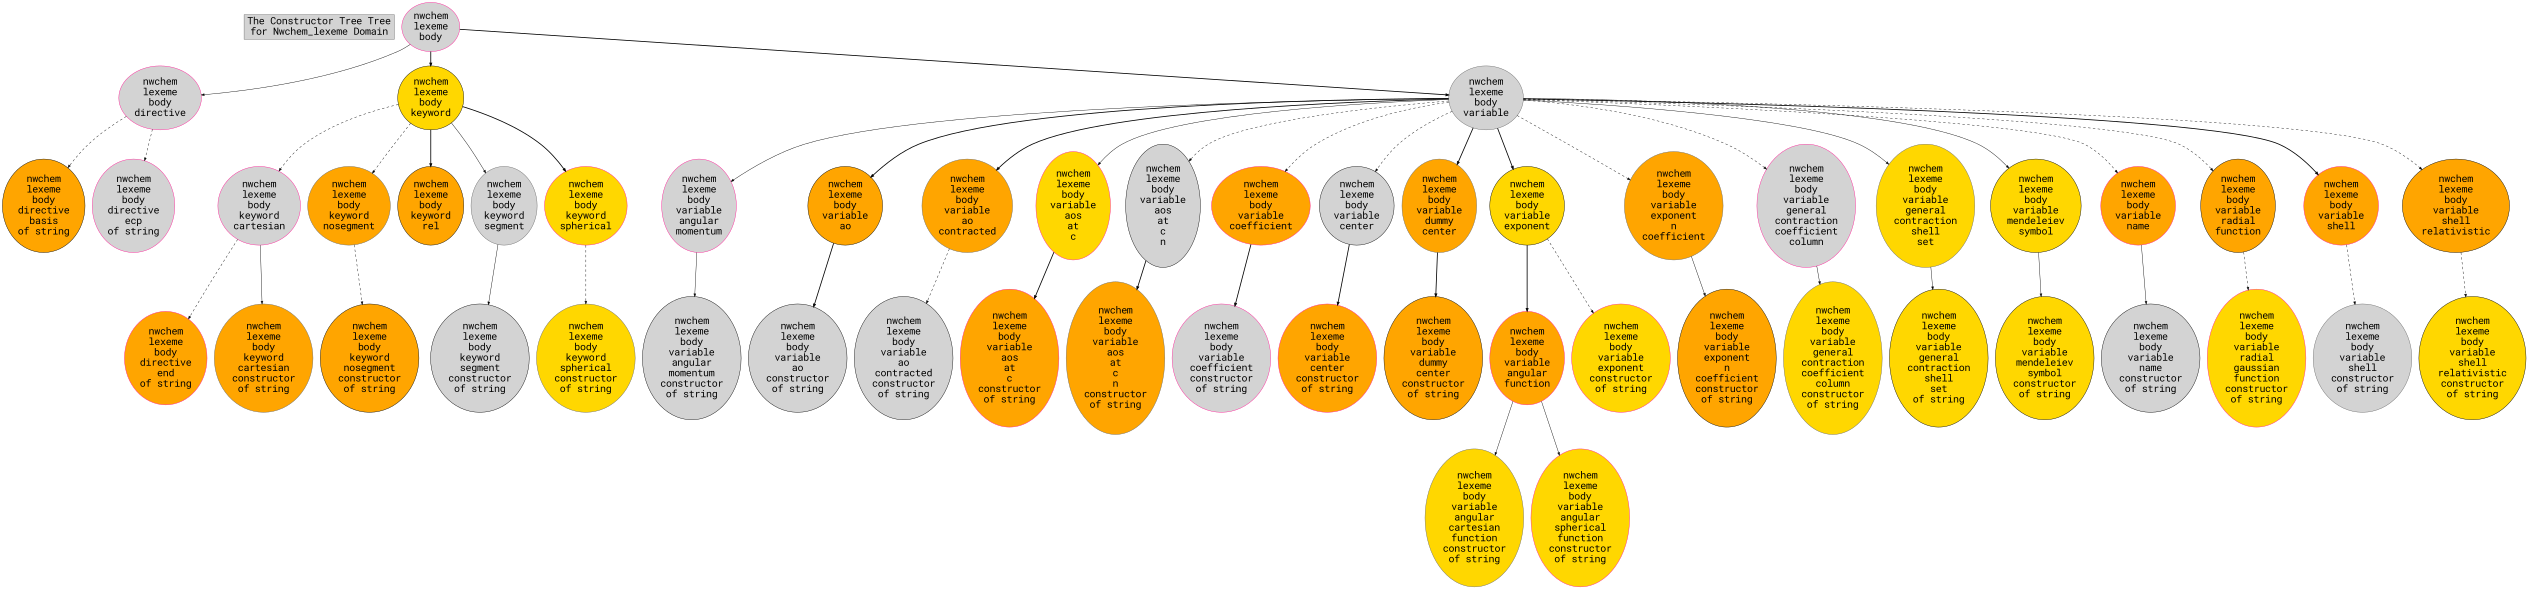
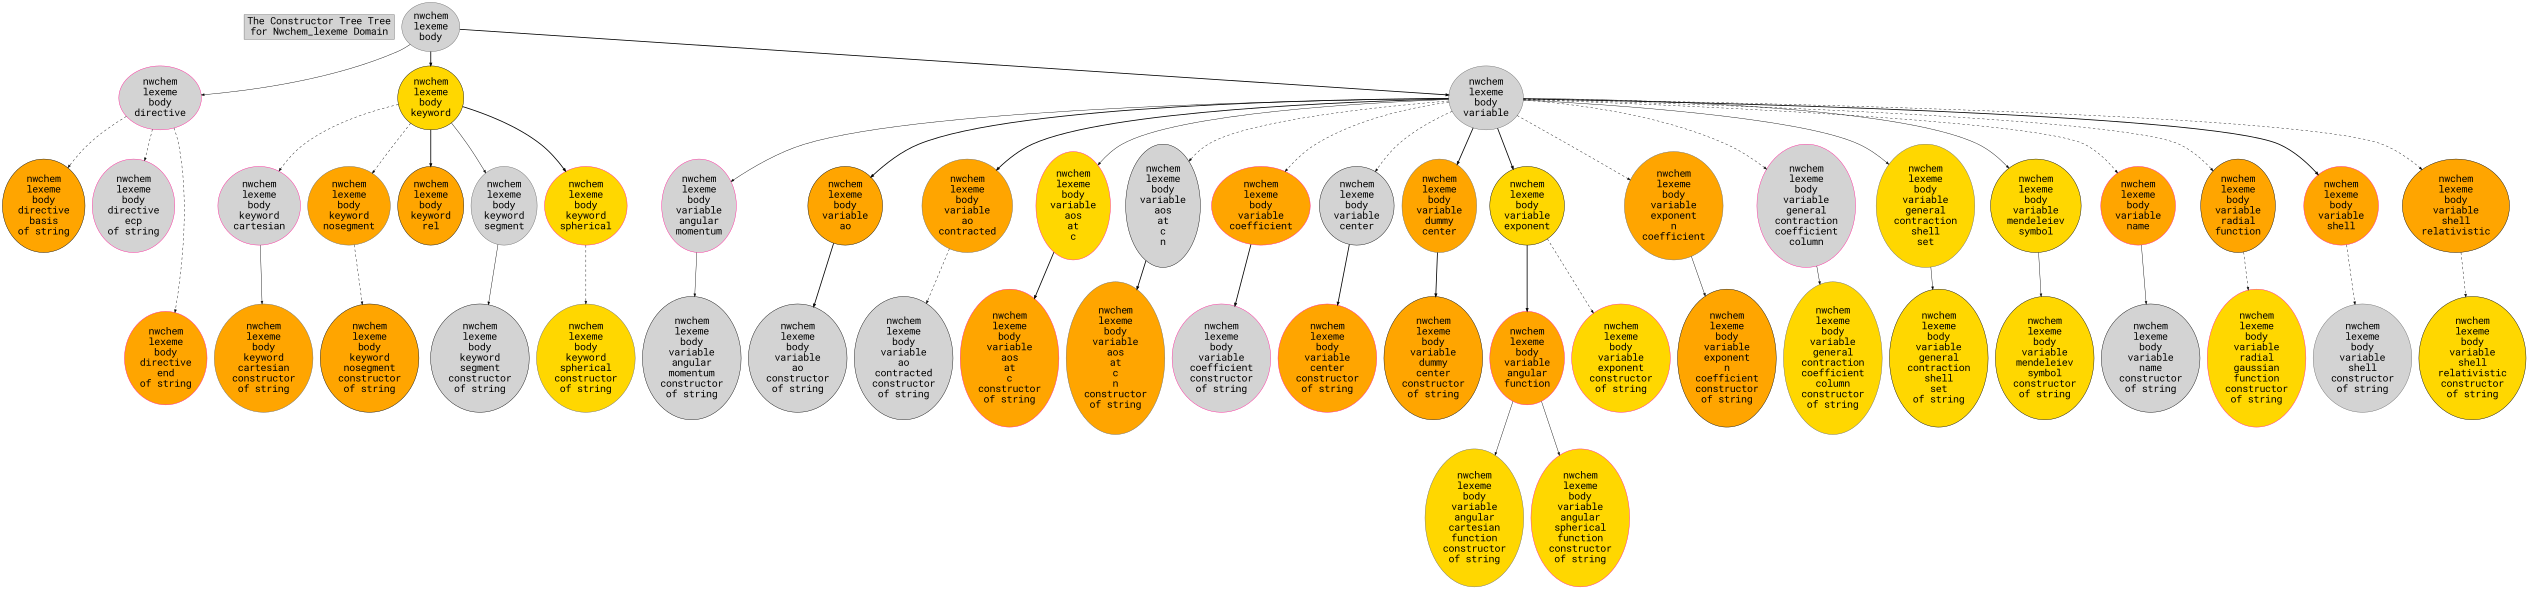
node "nwchem lexeme body": color deeppink -> gray40
edge "nwchem lexeme body keyword cartesian" -- "nwchem lexeme body directive end of string": now "nwchem lexeme body directive" -- "nwchem lexeme body directive end of string"
